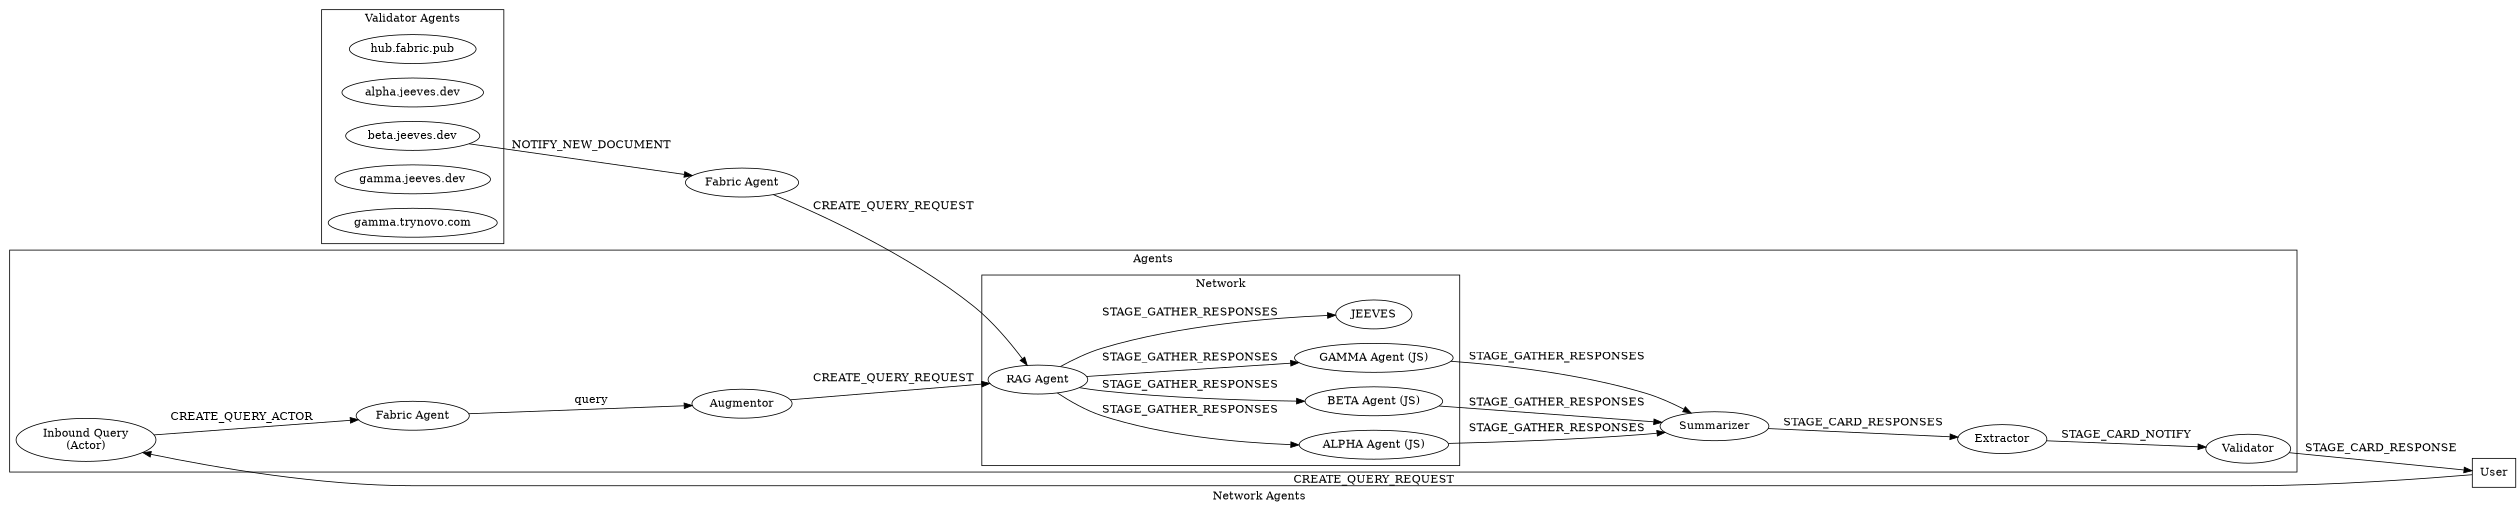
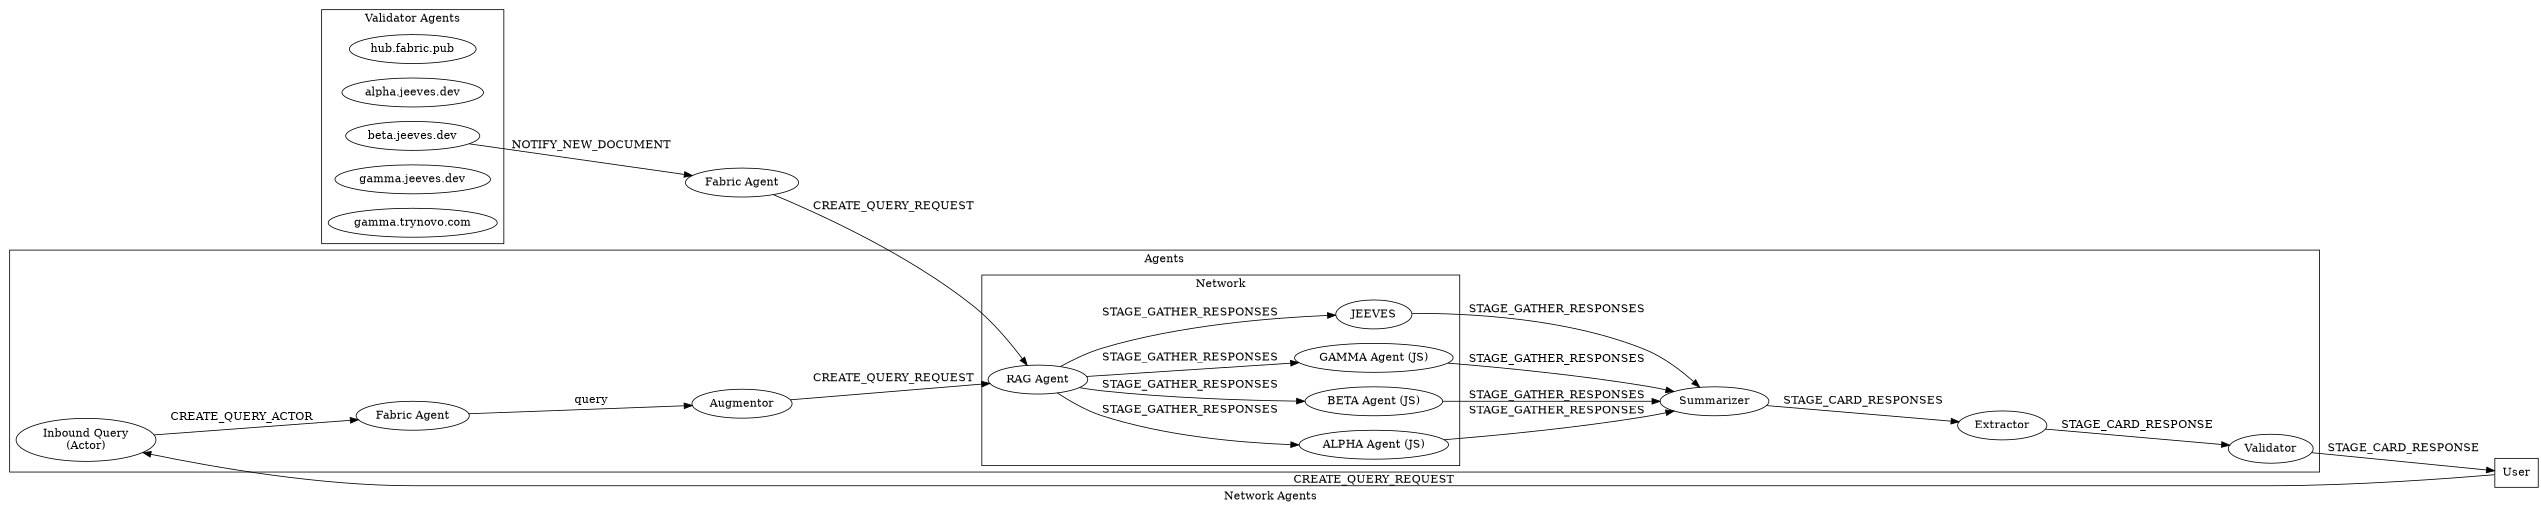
edge "JEEVES" -> "Summarizer": added, label "STAGE_GATHER_RESPONSES"
edge "Extractor" -> "Validator": label "STAGE_CARD_NOTIFY" -> "STAGE_CARD_RESPONSE"
